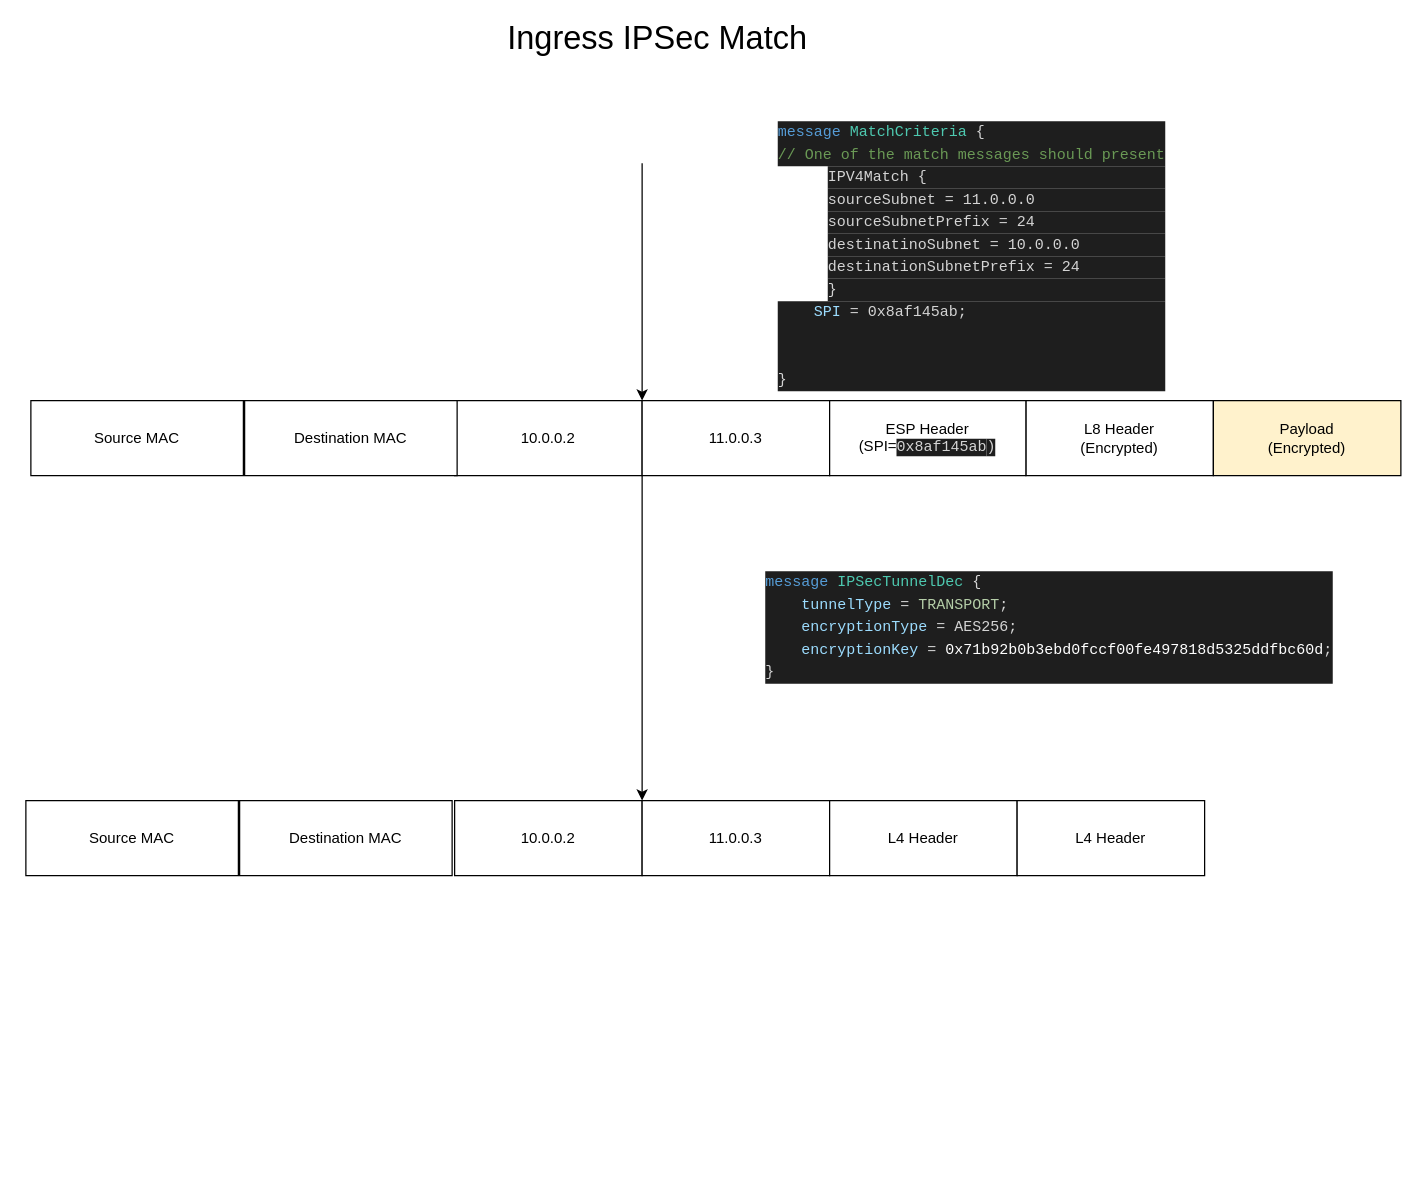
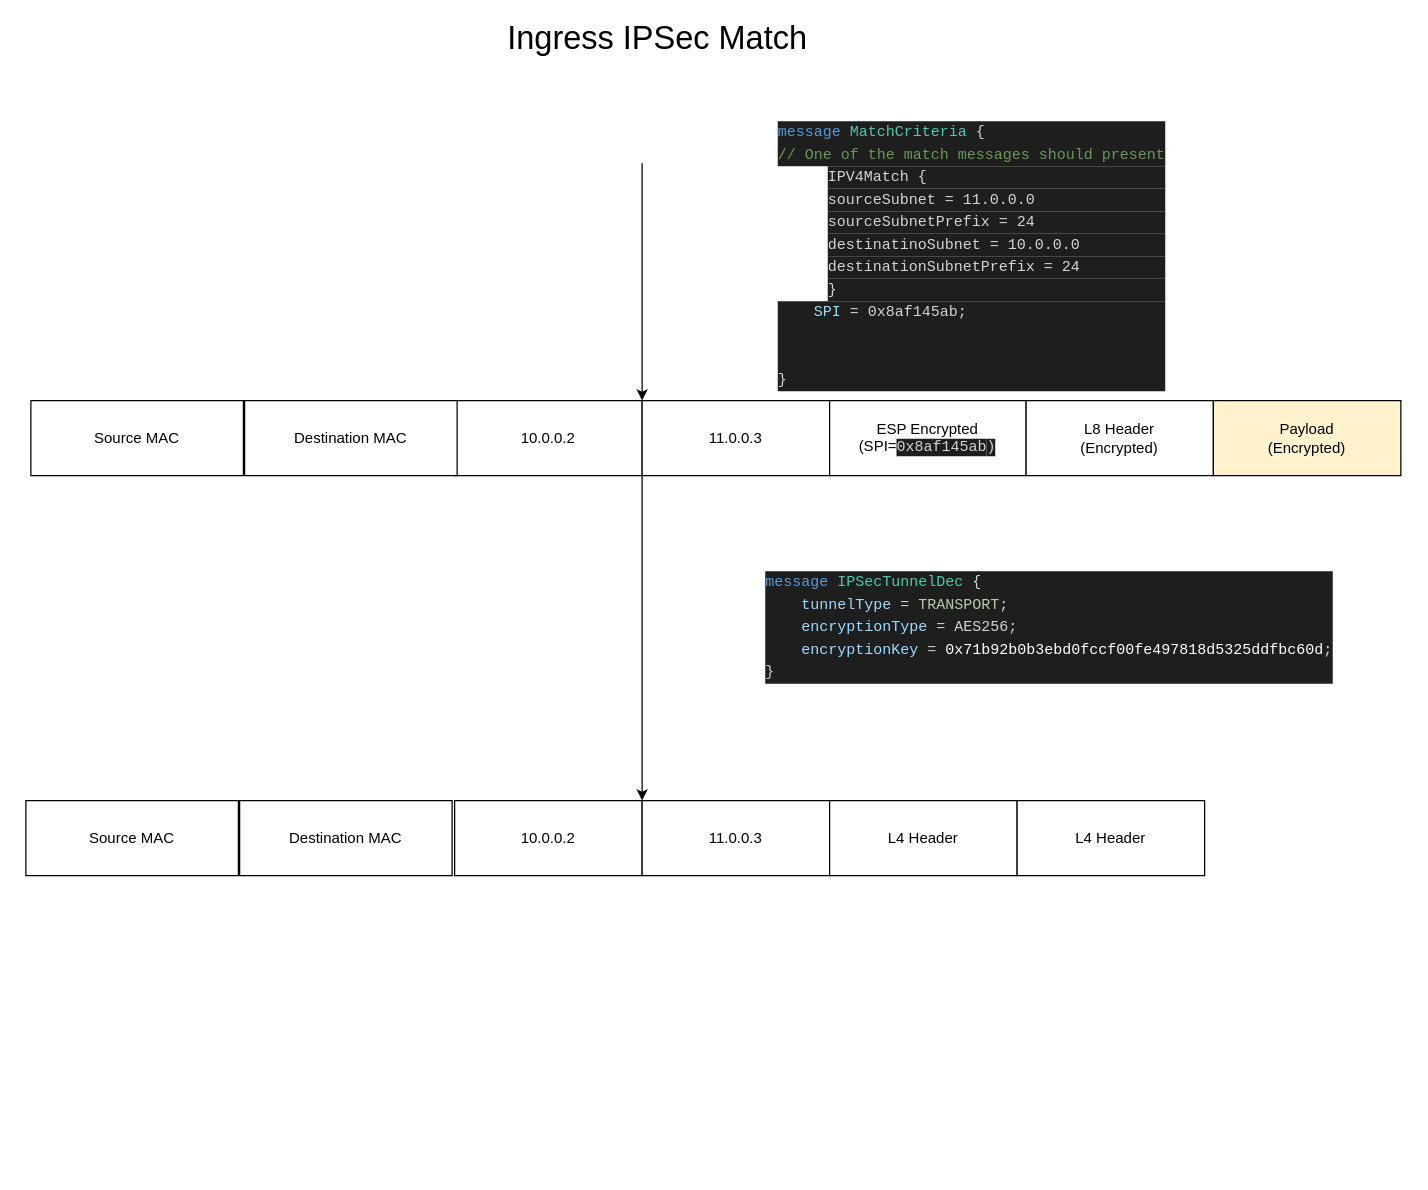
node "ESP Header (SPI=0x8af145ab)": label "ESP Header (SPI=0x8af145ab)" -> "ESP Encrypted (SPI=0x8af145ab)"
